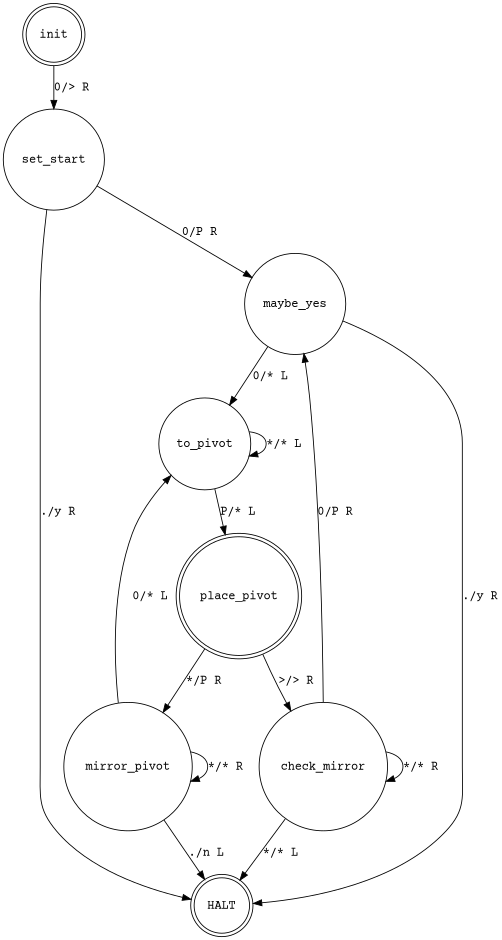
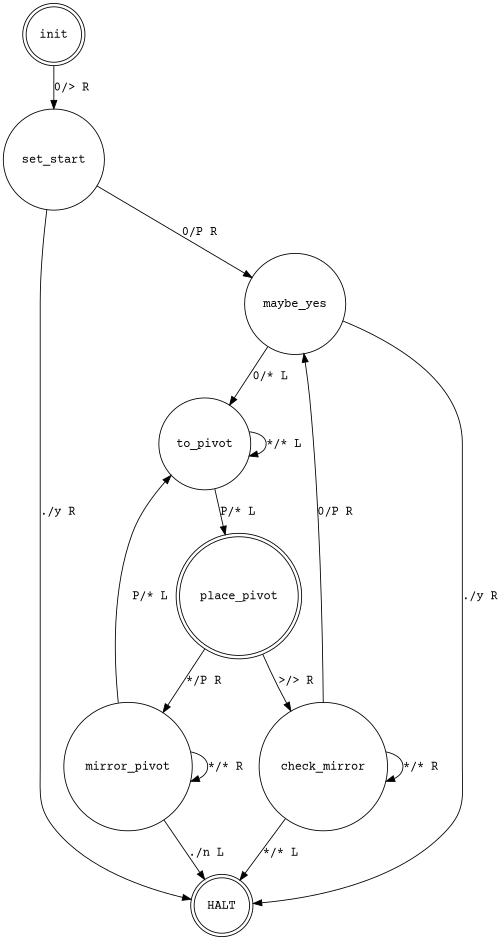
edge "mirror_pivot" -> "to_pivot": label "0/* L" -> "P/* L"
